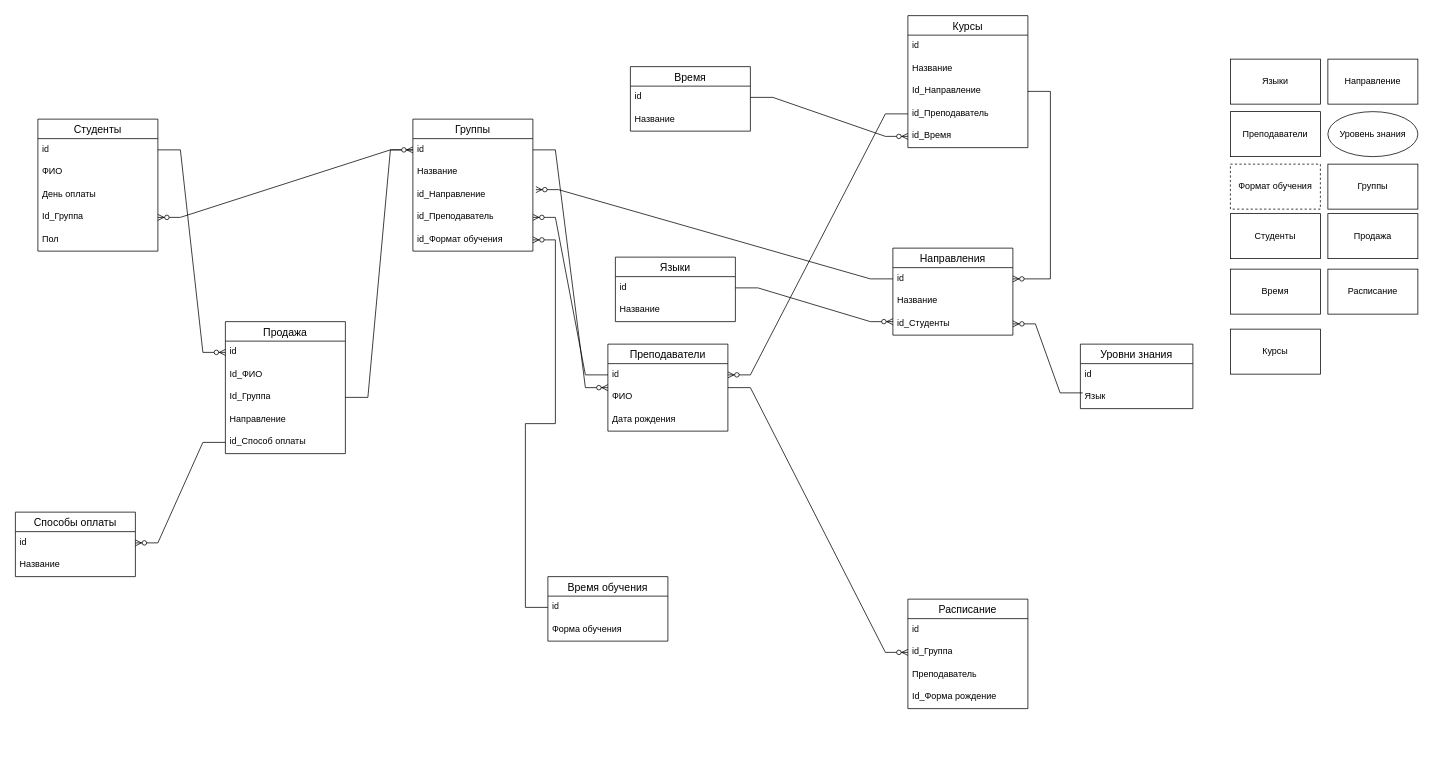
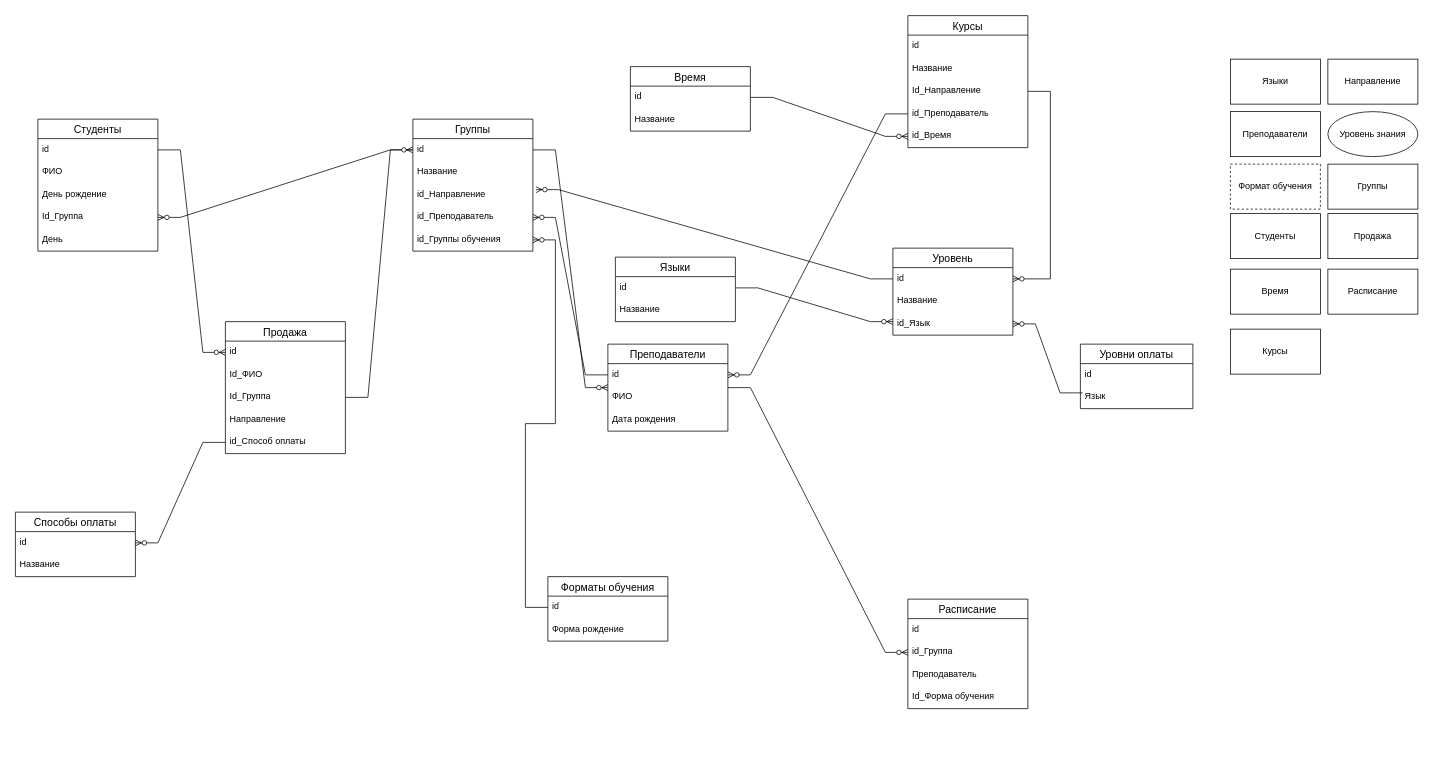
node "День оплаты": label "День оплаты" -> "День рождение"
node "Пол": label "Пол" -> "День"
node "id_Формат обучения": label "id_Формат обучения" -> "id_Группы обучения"
node "Направления": label "Направления" -> "Уровень"
node "id_Студенты": label "id_Студенты" -> "id_Язык"
node "Уровни знания": label "Уровни знания" -> "Уровни оплаты"
node "Время обучения": label "Время обучения" -> "Форматы обучения"
node "Форма обучения": label "Форма обучения" -> "Форма рождение"
node "Id_Форма рождение": label "Id_Форма рождение" -> "Id_Форма обучения"
